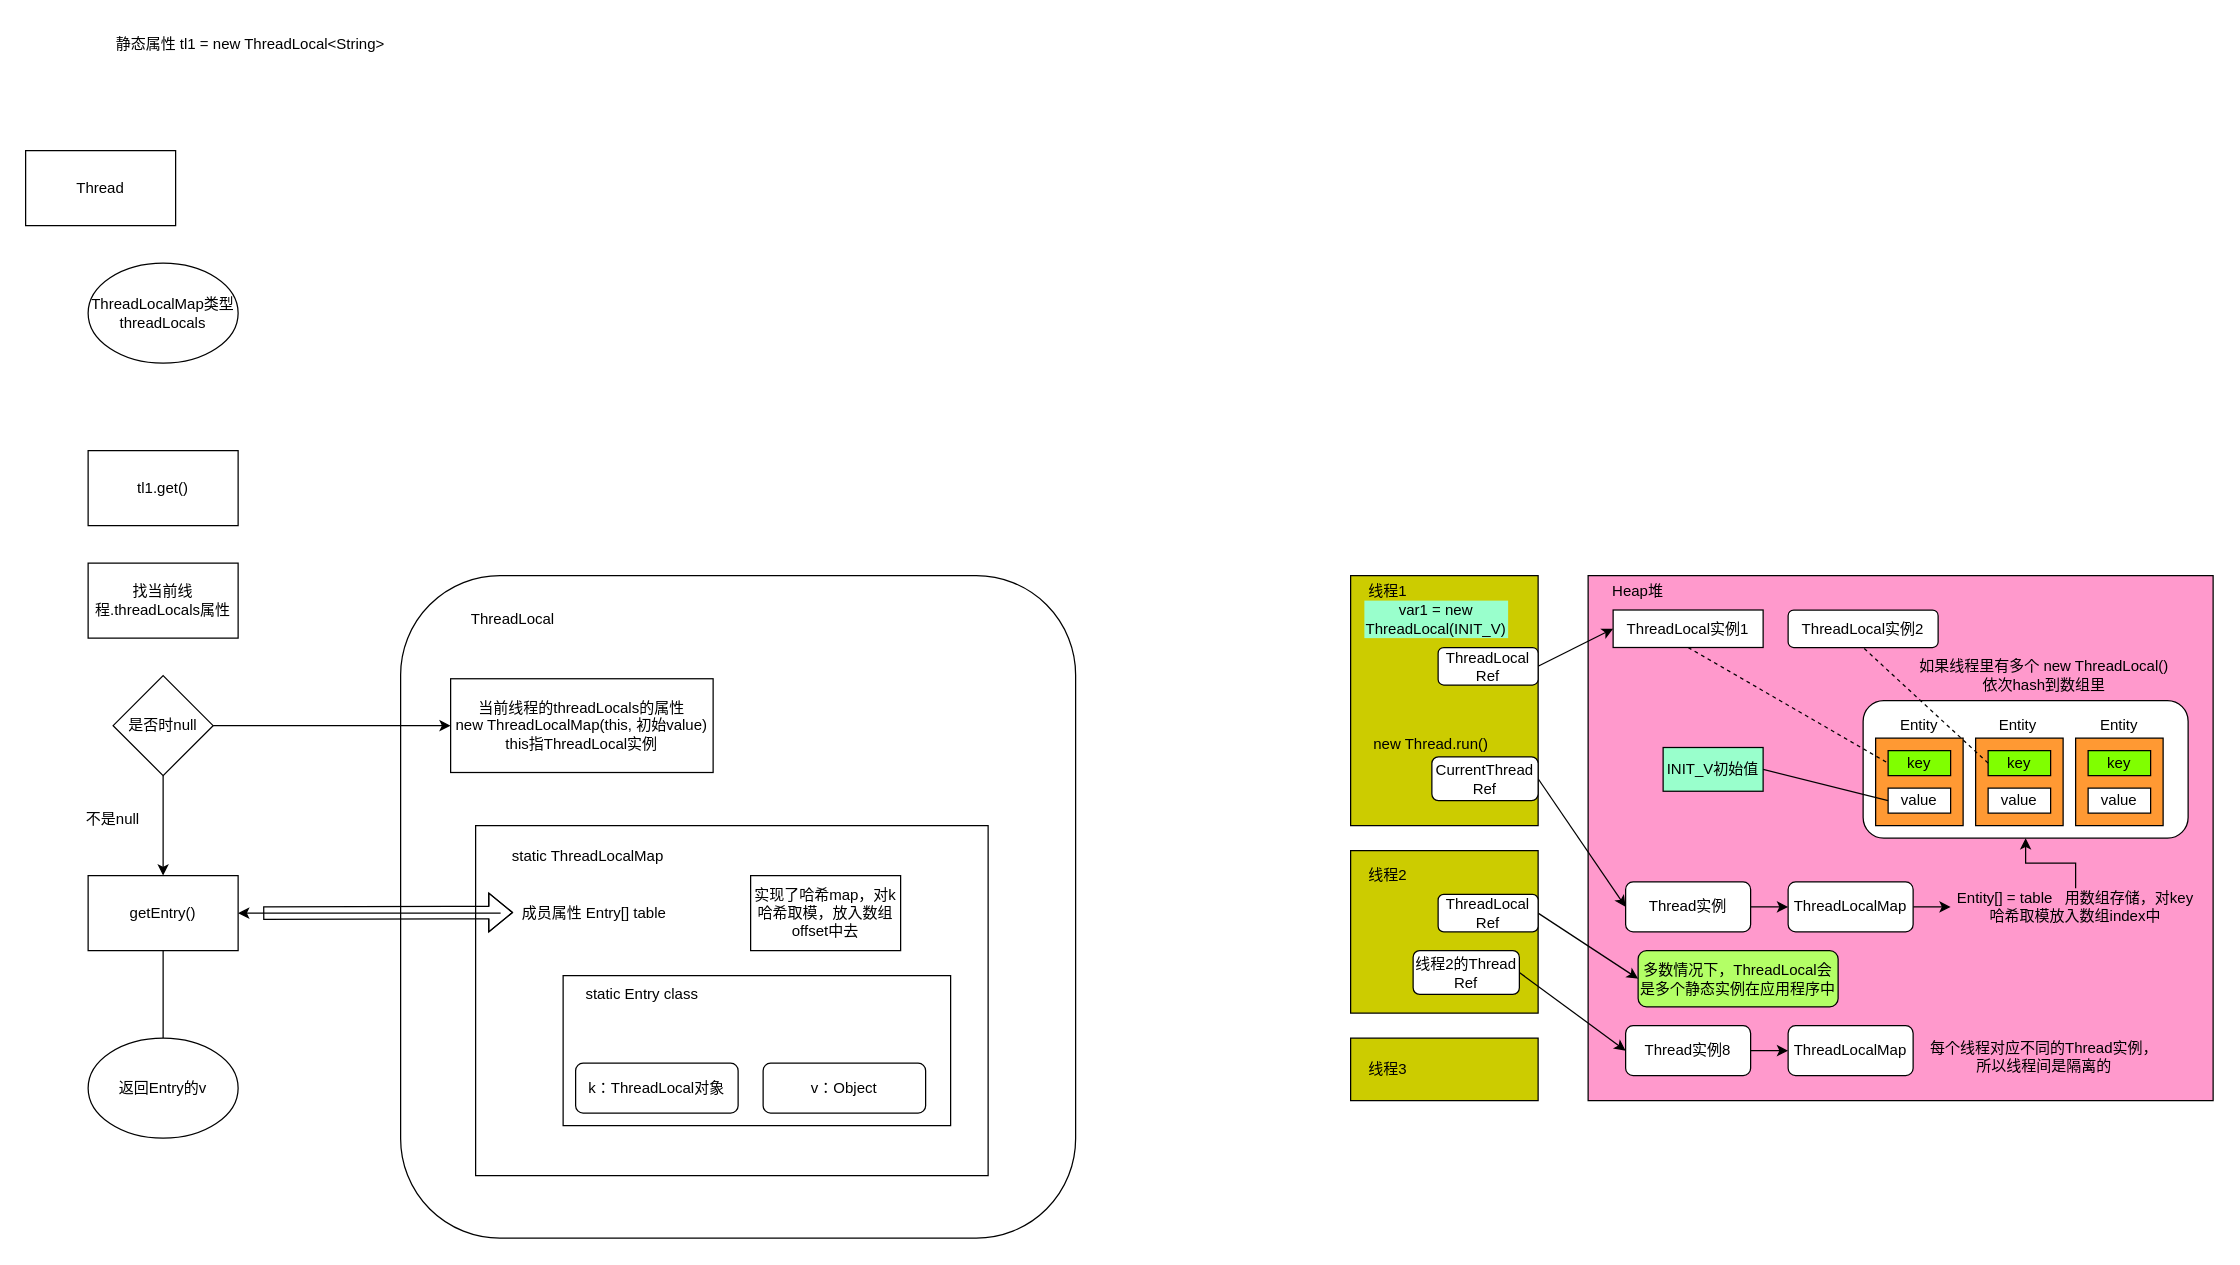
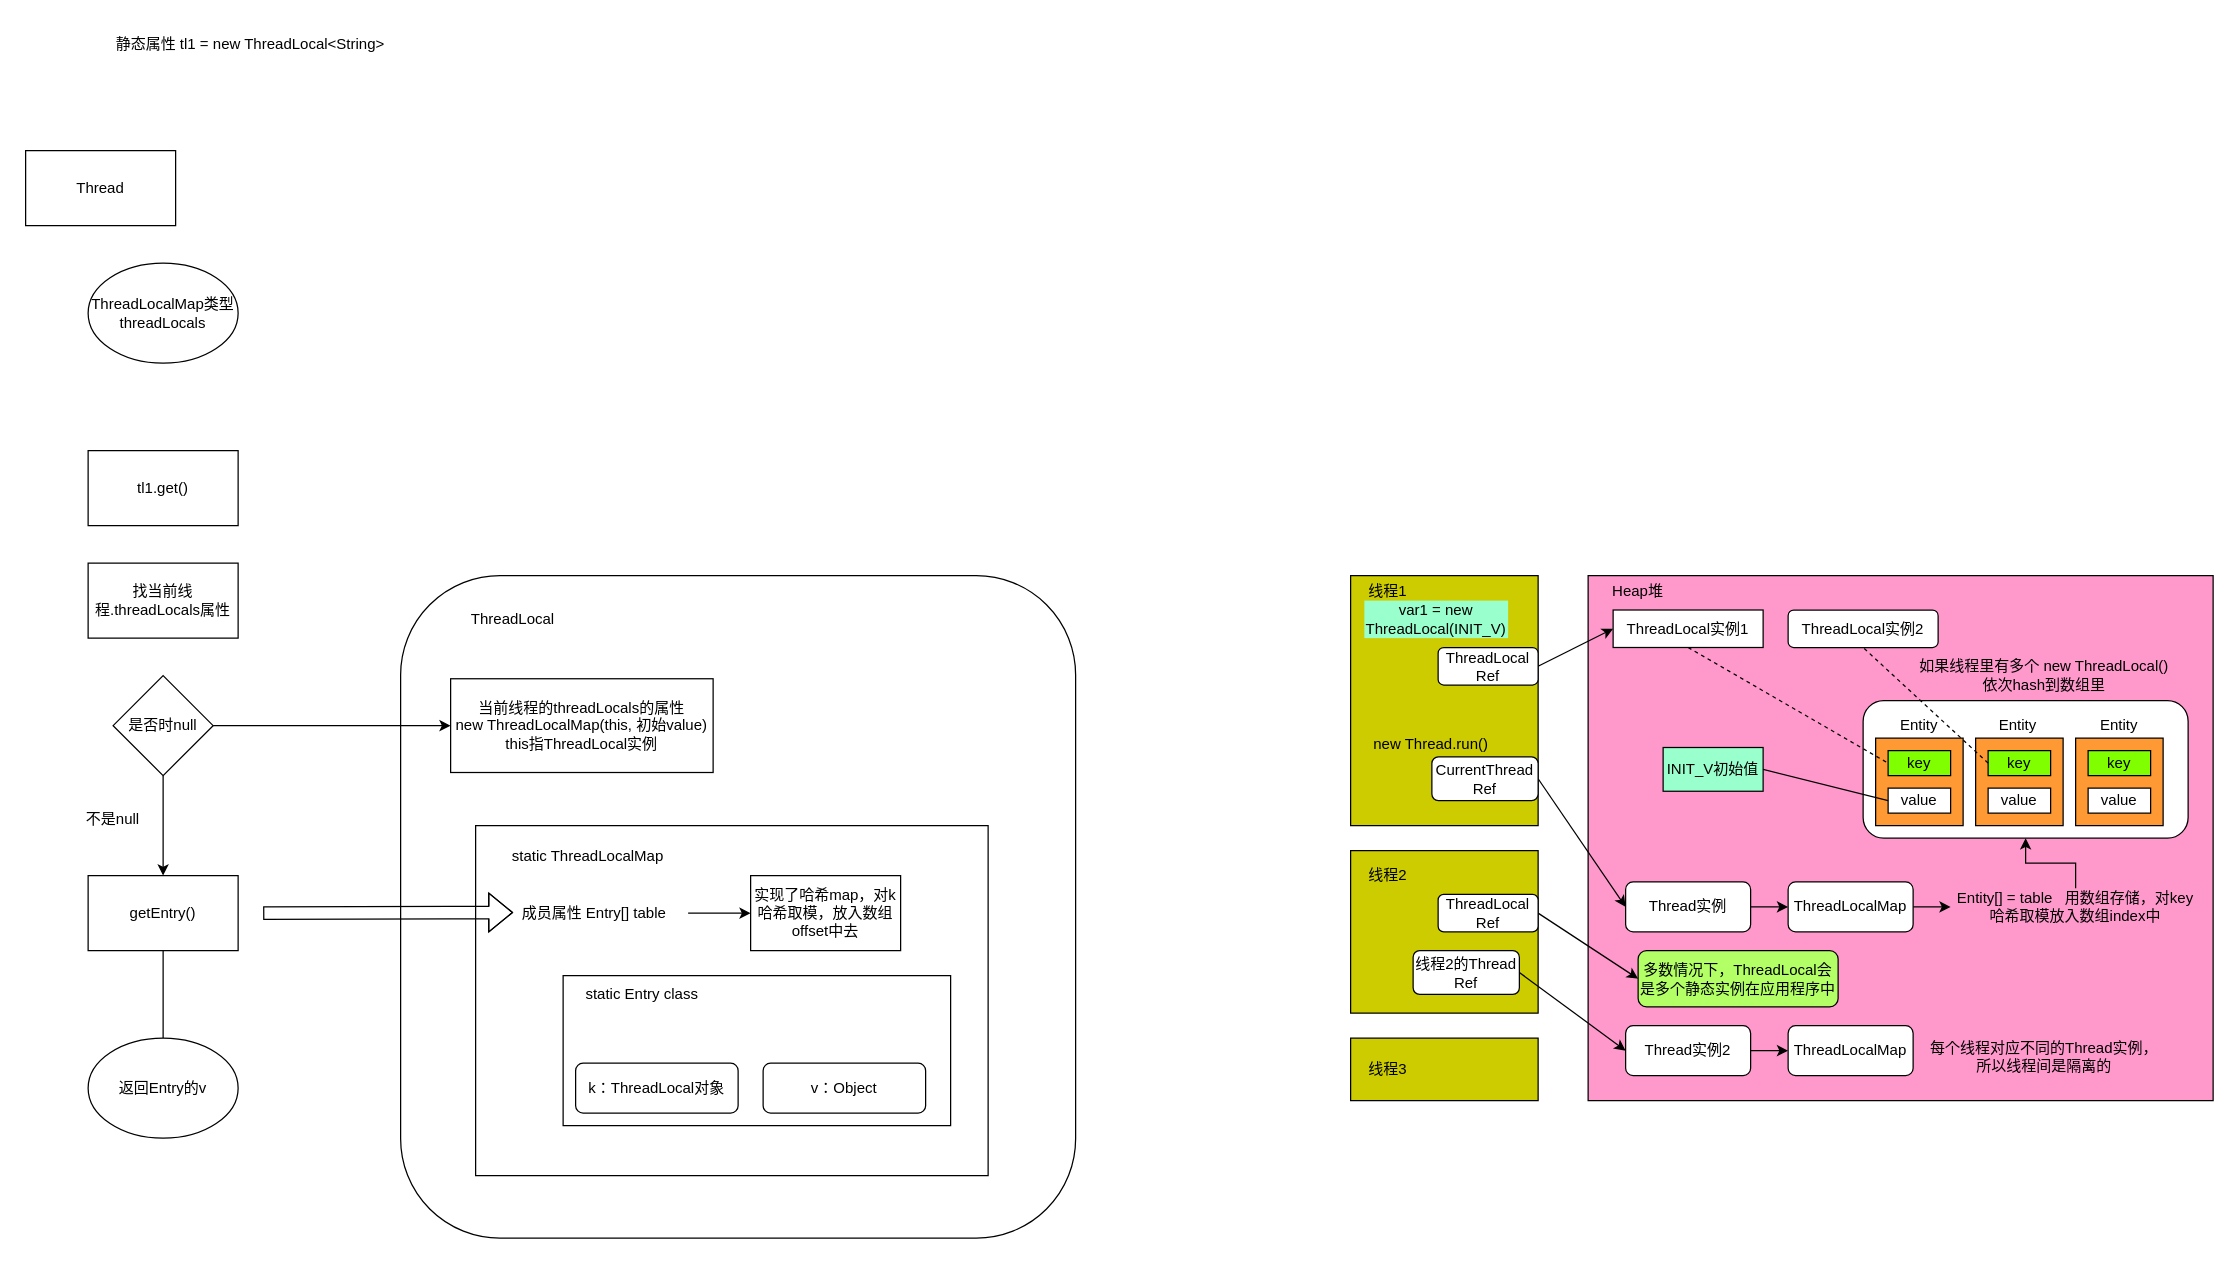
edge "成员属性 Entry[] table" -> "getEntry()": now "成员属性 Entry[] table" -> "实现了哈希map，对k哈希取模，放入数组offset中去"
node "Thread实例8": label "Thread实例8" -> "Thread实例2"
